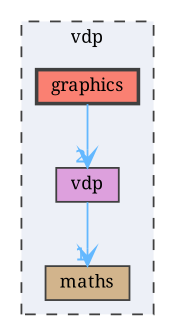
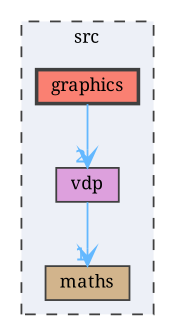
cluster "vdp": label "vdp" -> "src"
